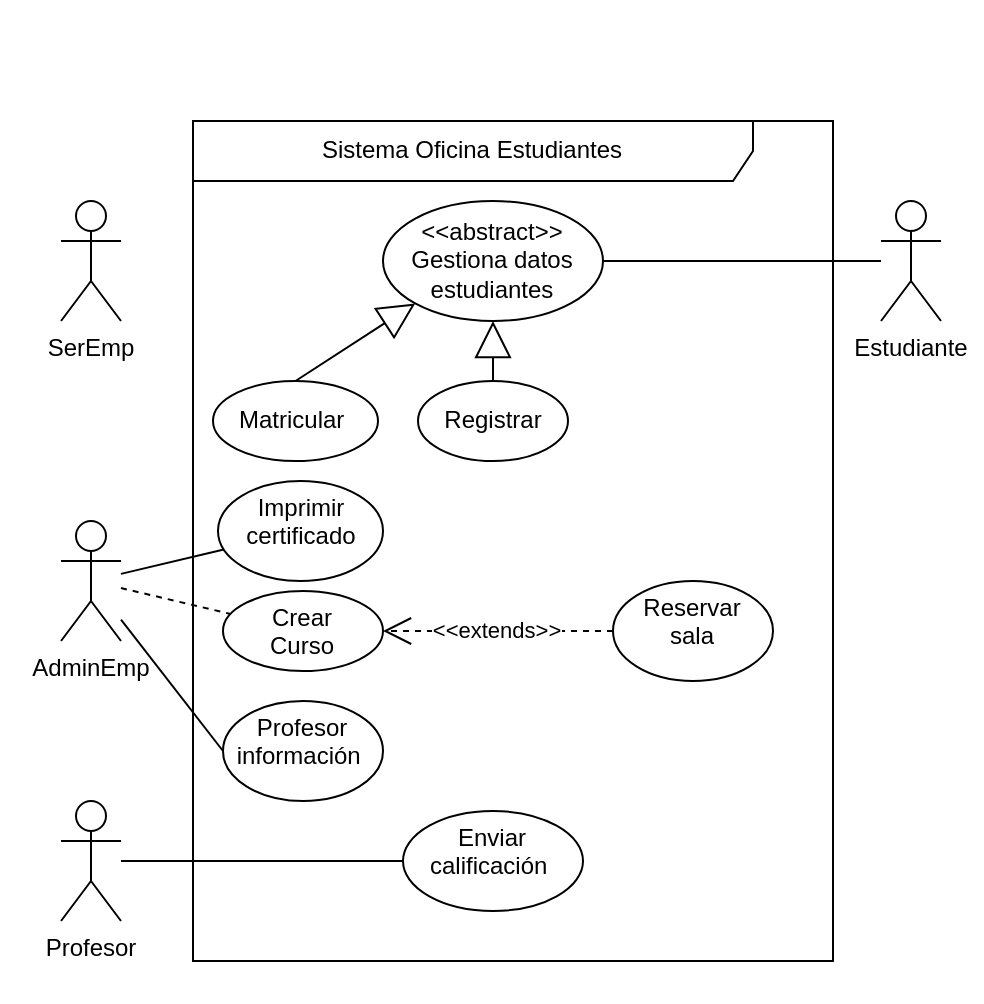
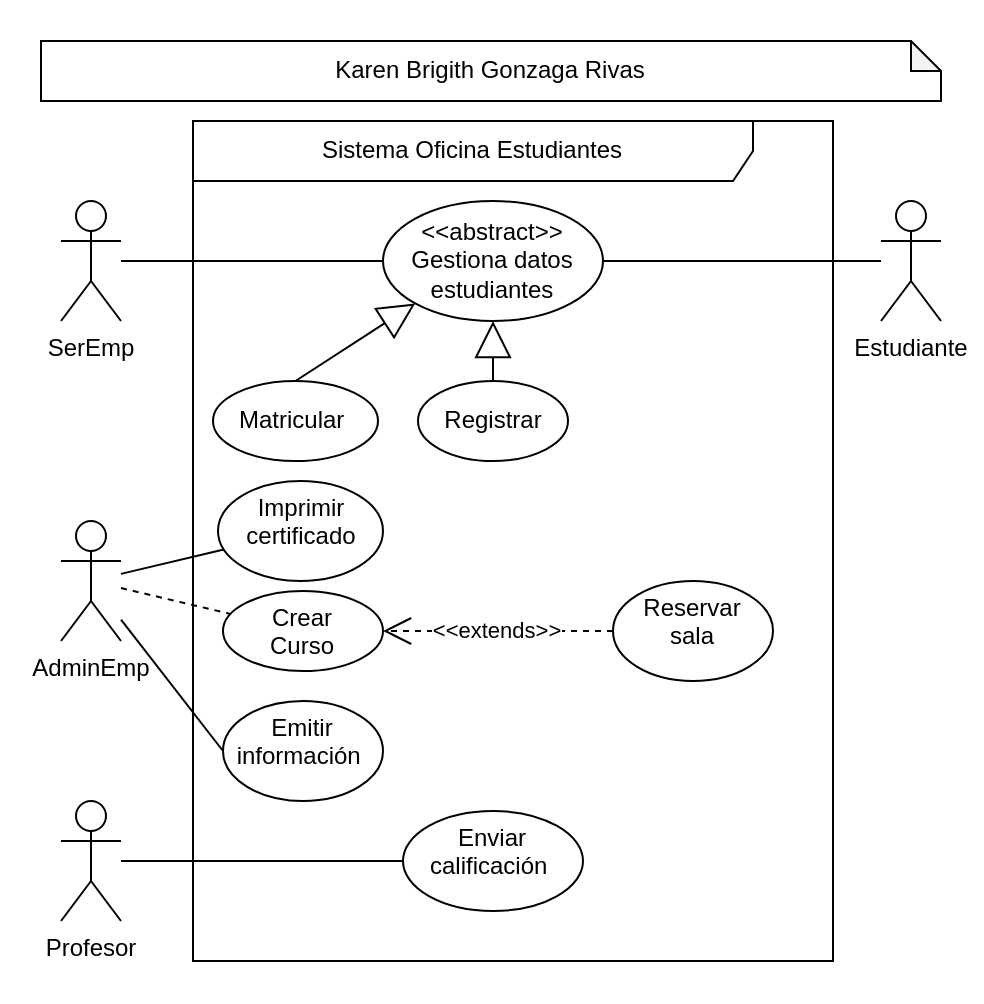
node "Karen Brigith Gonzaga Rivas": added
edge "SerEmp" -- "<<abstract>> Gestiona datos estudiantes": added
node "Profesor información": label "Profesor información" -> "Emitir información"
